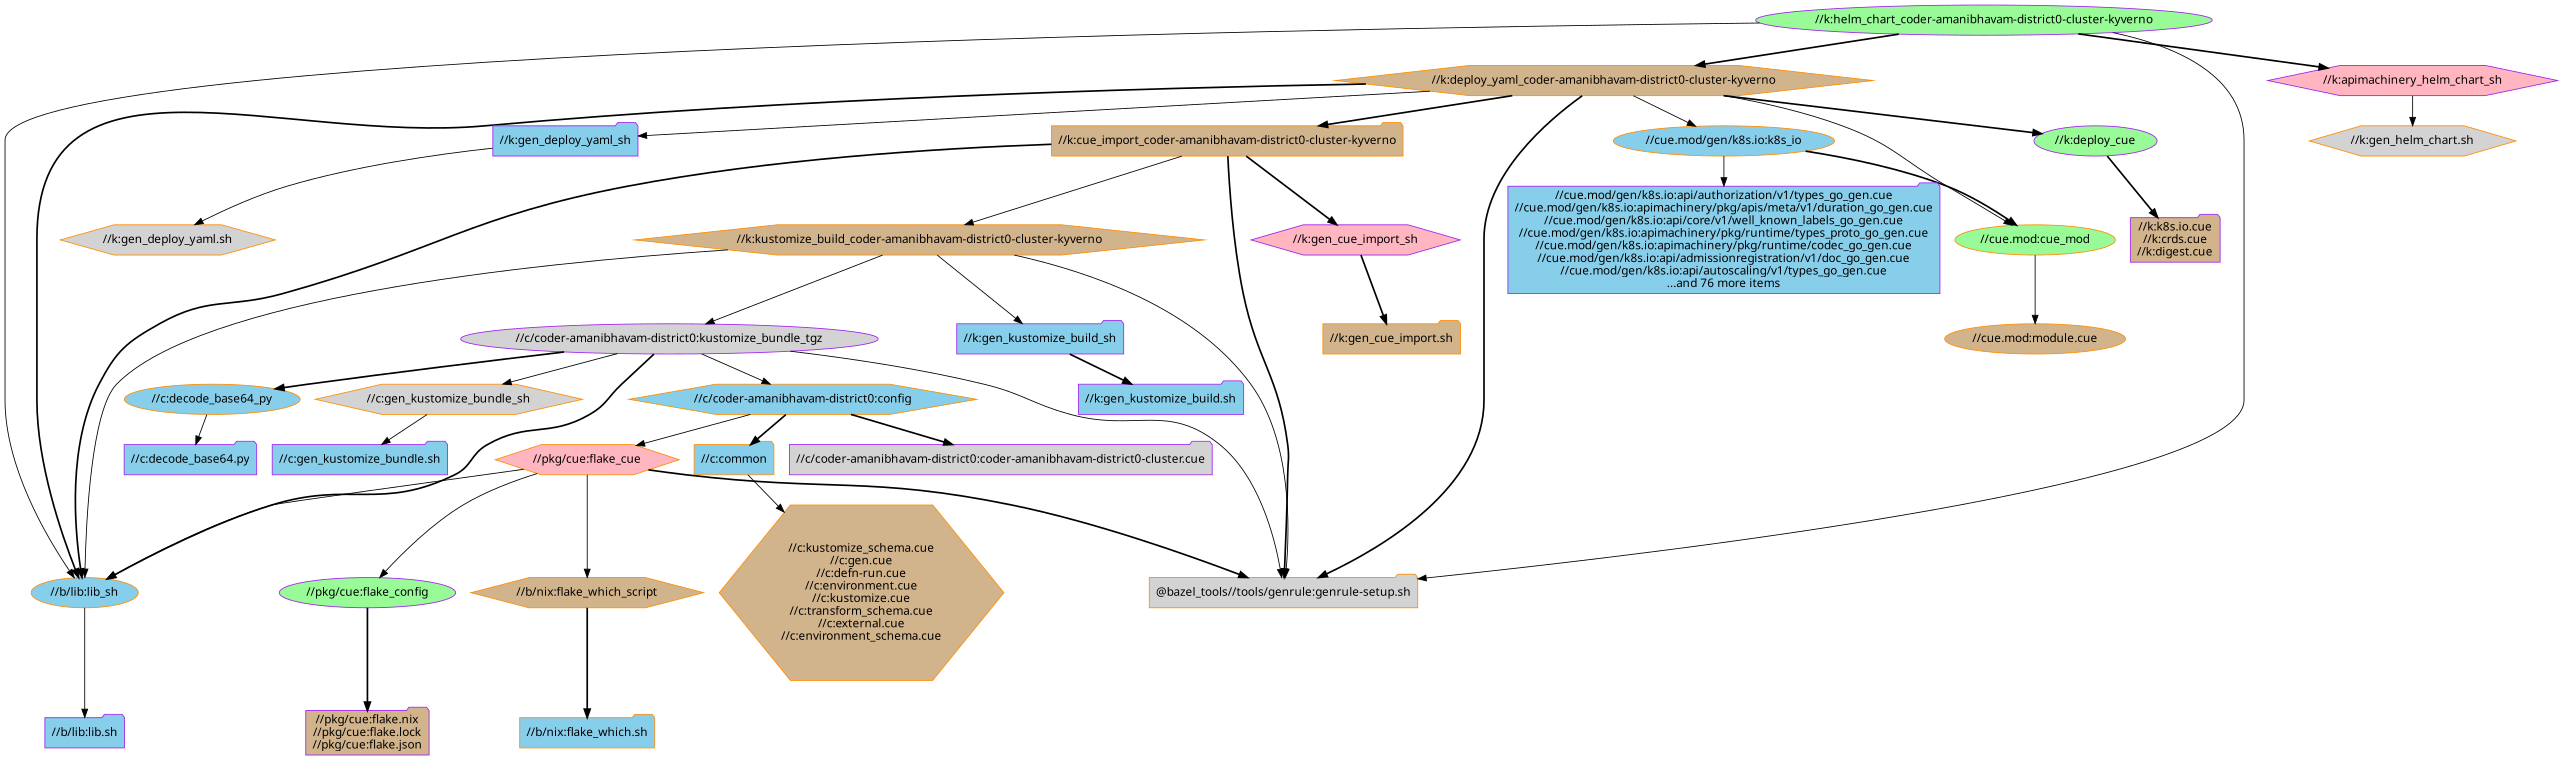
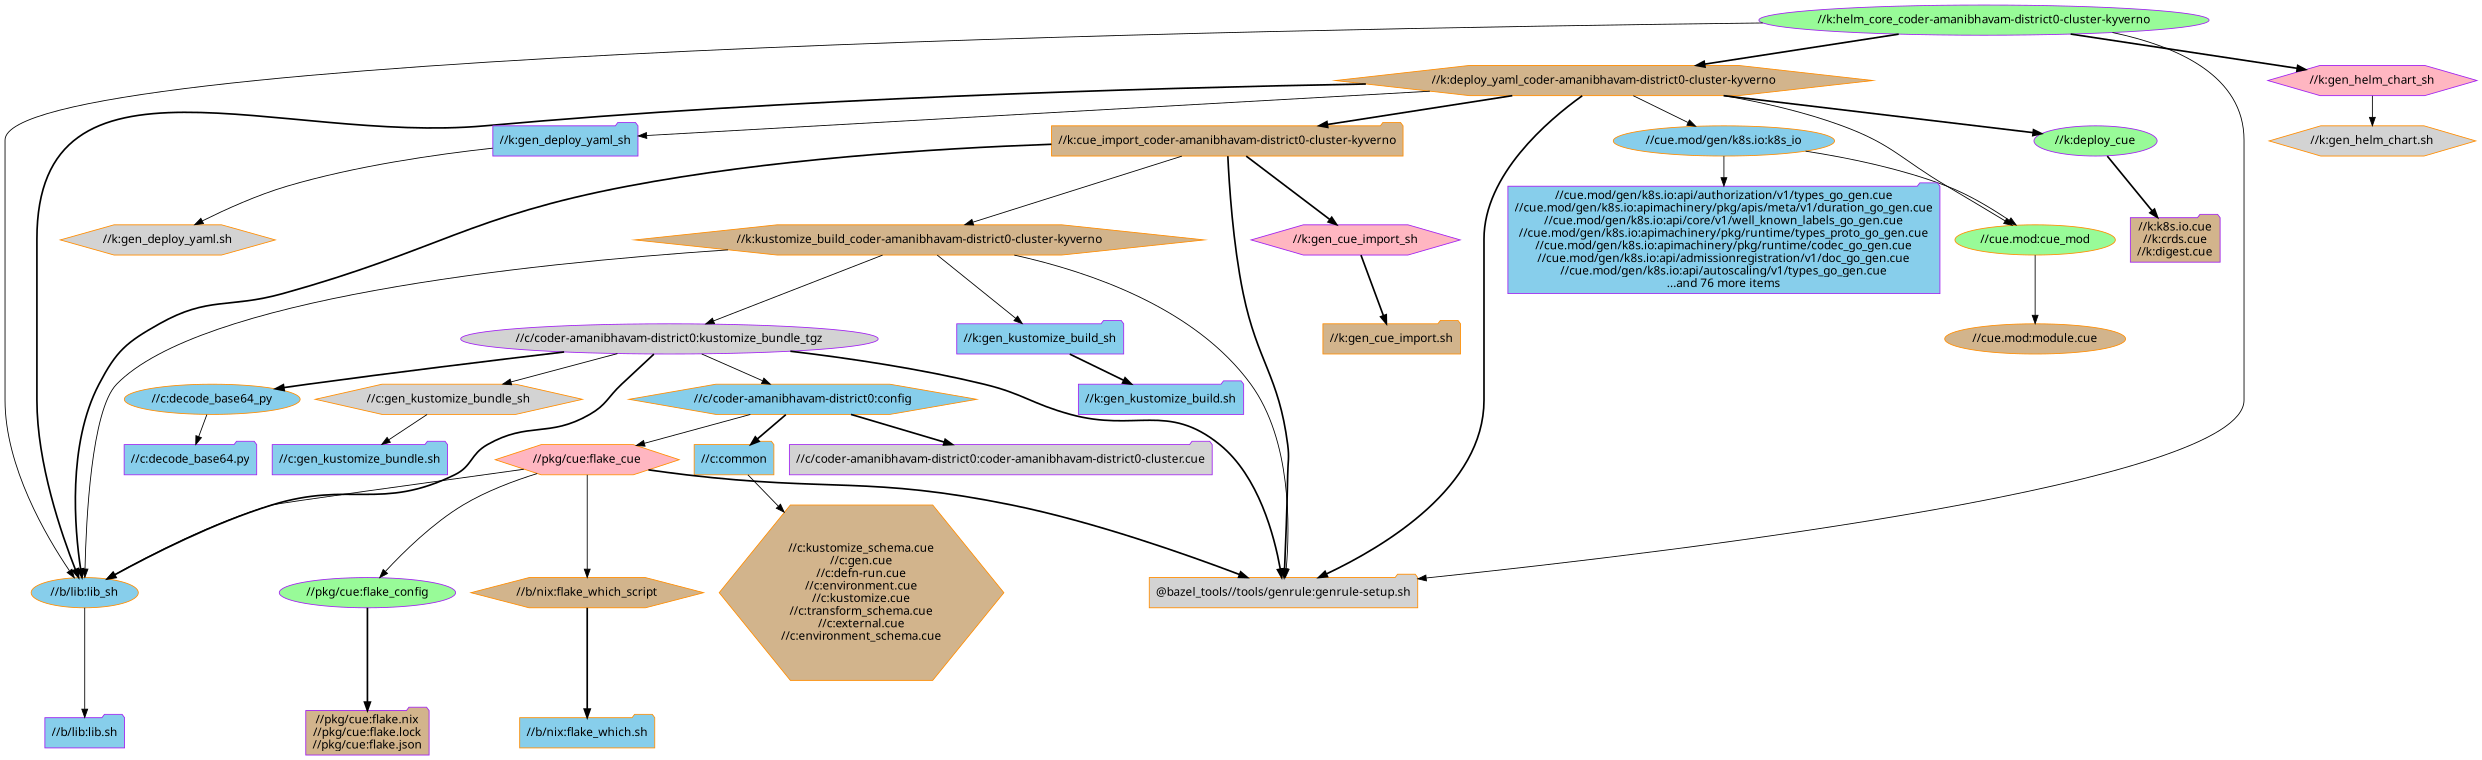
node "//k:helm_chart_coder-amanibhavam-district0-cluster-kyverno": label "//k:helm_chart_coder-amanibhavam-district0-cluster-kyverno" -> "//k:helm_core_coder-amanibhavam-district0-cluster-kyverno"
node "//k:apimachinery_helm_chart_sh": label "//k:apimachinery_helm_chart_sh" -> "//k:gen_helm_chart_sh"
edge "//cue.mod/gen/k8s.io:k8s_io" -> "//cue.mod:cue_mod": style bold -> solid
edge "//c/coder-amanibhavam-district0:kustomize_bundle_tgz" -> "@bazel_tools//tools/genrule:genrule-setup.sh": style solid -> bold
